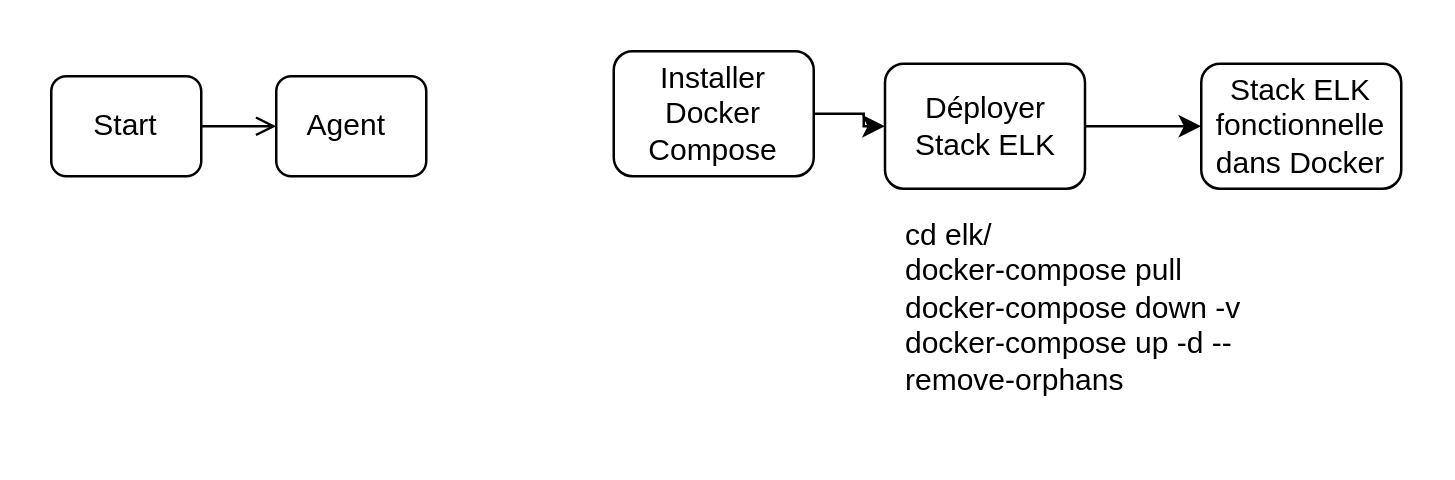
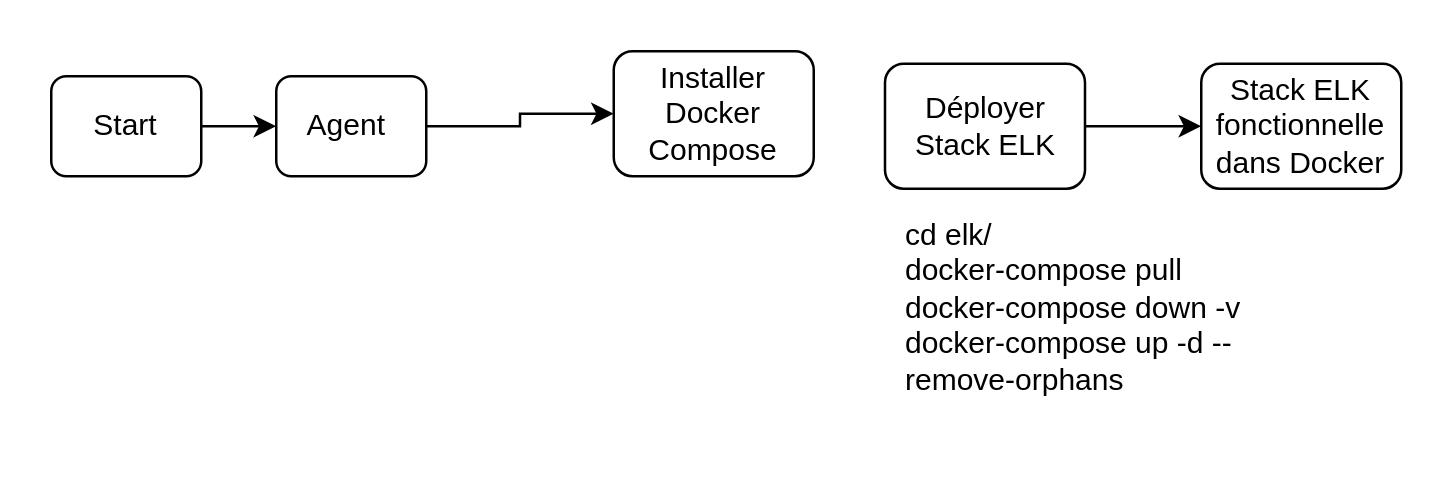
edge "Installer Docker Compose" -> "Déployer Stack ELK": removed
edge "Start" -> "Agent": arrowhead open -> classic
edge "Agent" -> "Installer Docker Compose": added
